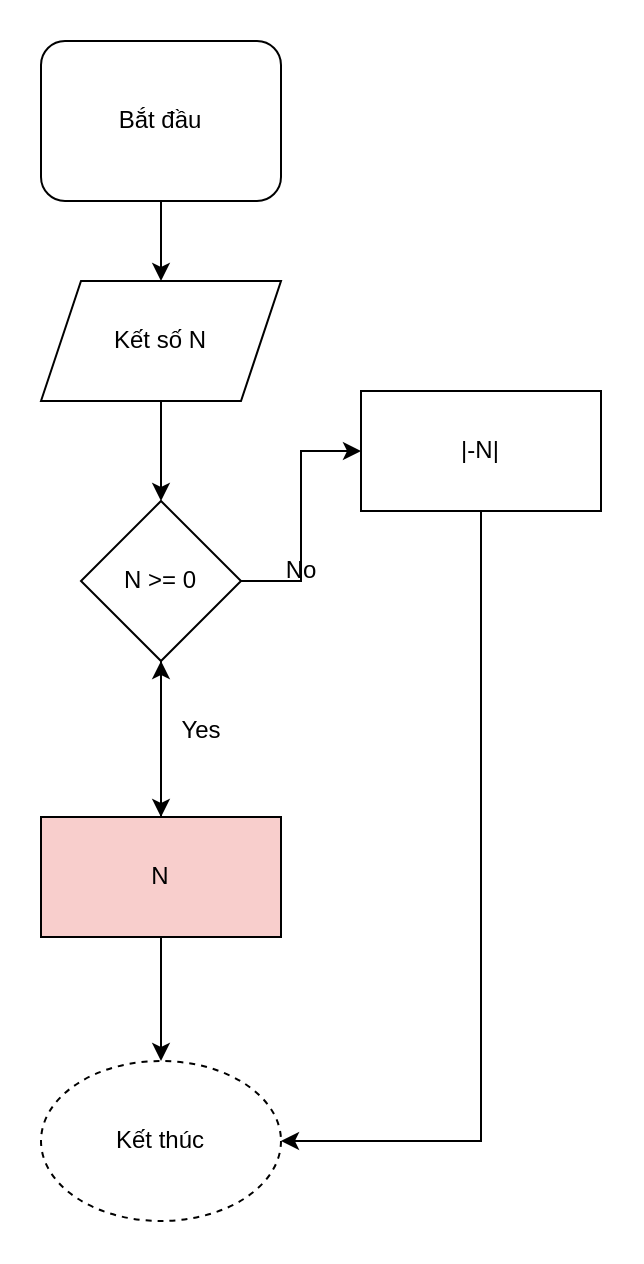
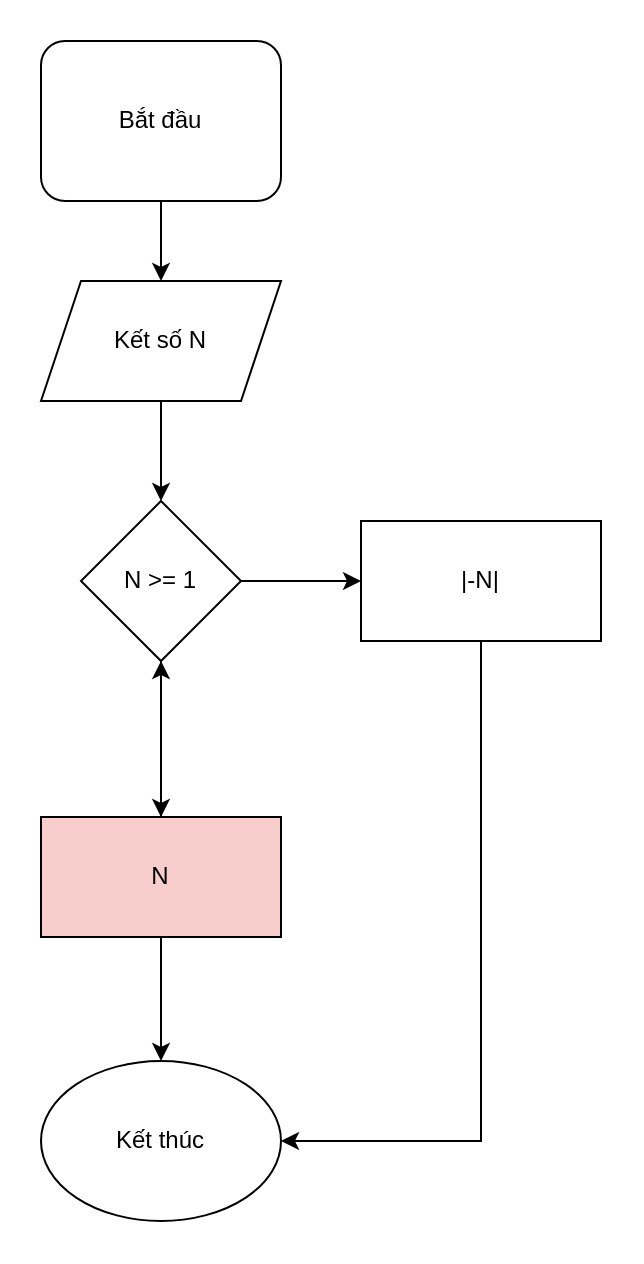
node "|-N|": moved (481, 451) -> (481, 581)
node "No": removed
node "N >= 0": label "N >= 0" -> "N >= 1"
node "Yes": removed
node "Kết thúc": style dashed -> solid
